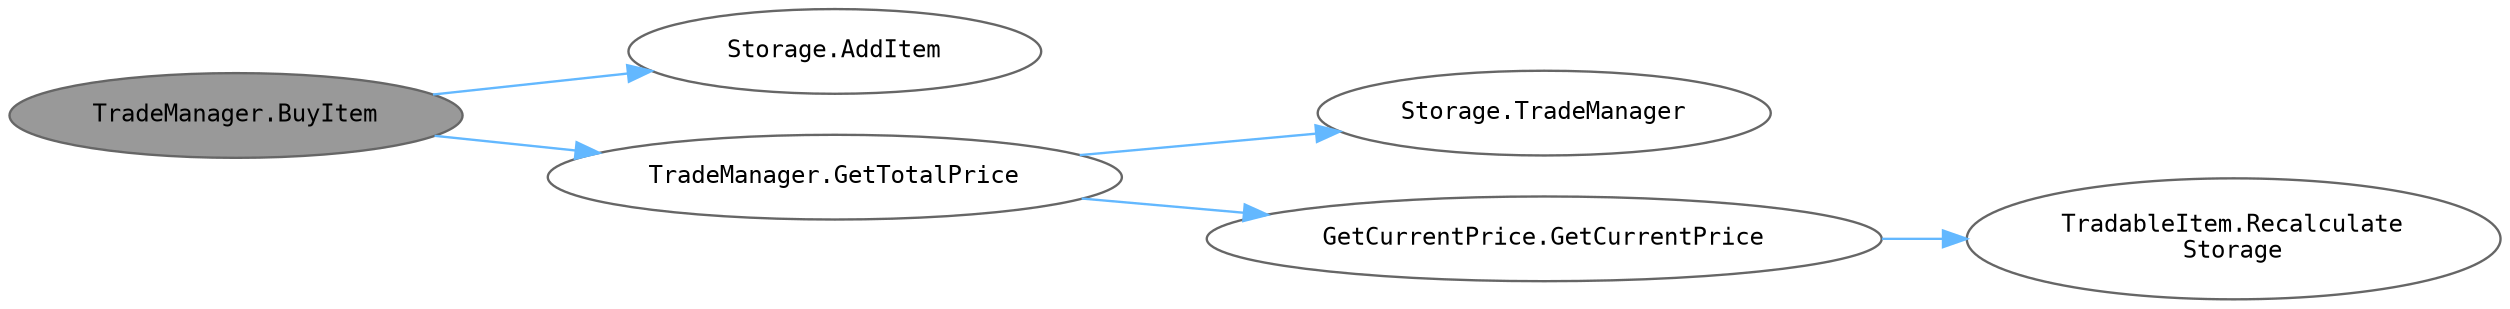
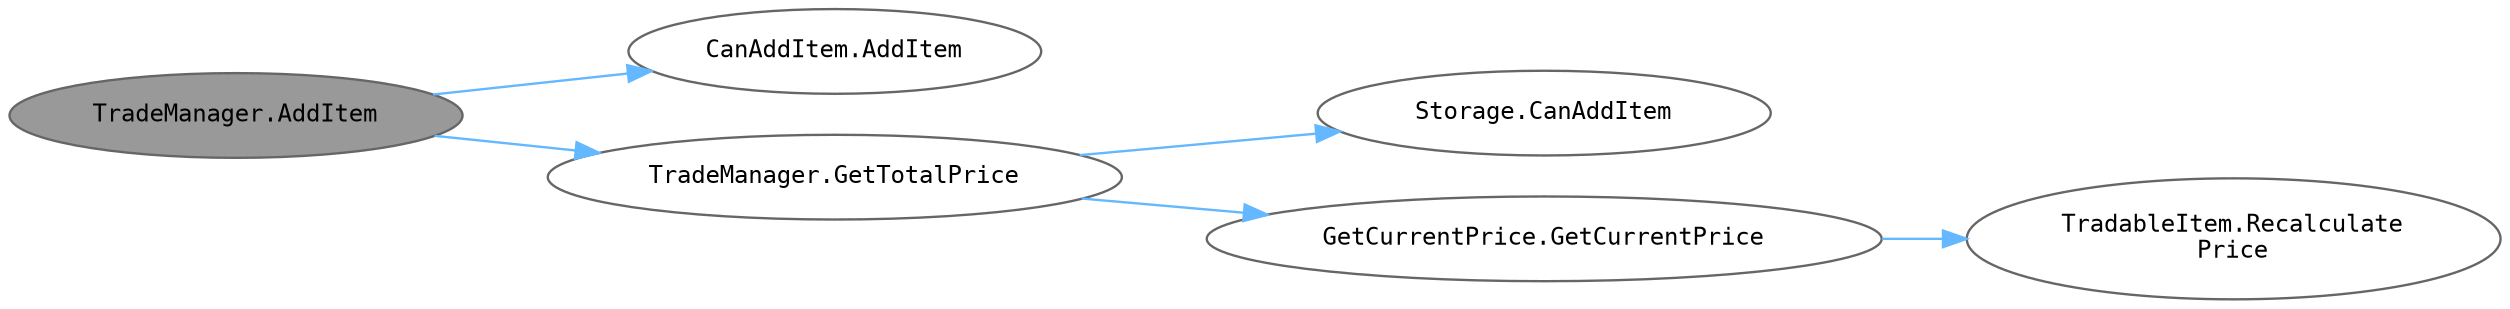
node "Storage.AddItem": label "Storage.AddItem" -> "CanAddItem.AddItem"
node "Storage.TradeManager": label "Storage.TradeManager" -> "Storage.CanAddItem"
node "TradeManager.BuyItem": label "TradeManager.BuyItem" -> "TradeManager.AddItem"
node "TradableItem.Recalculate Storage": label "TradableItem.Recalculate Storage" -> "TradableItem.Recalculate Price"
